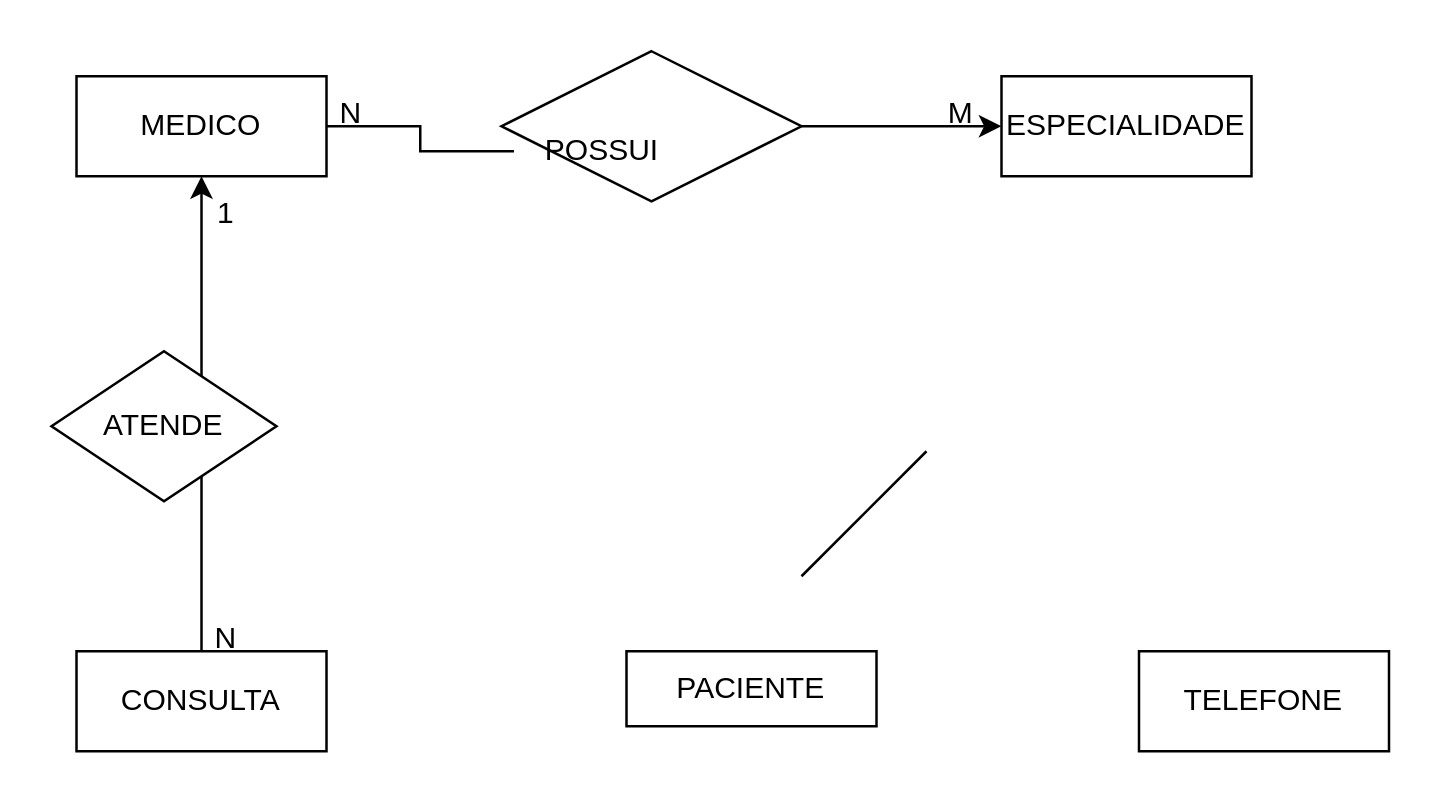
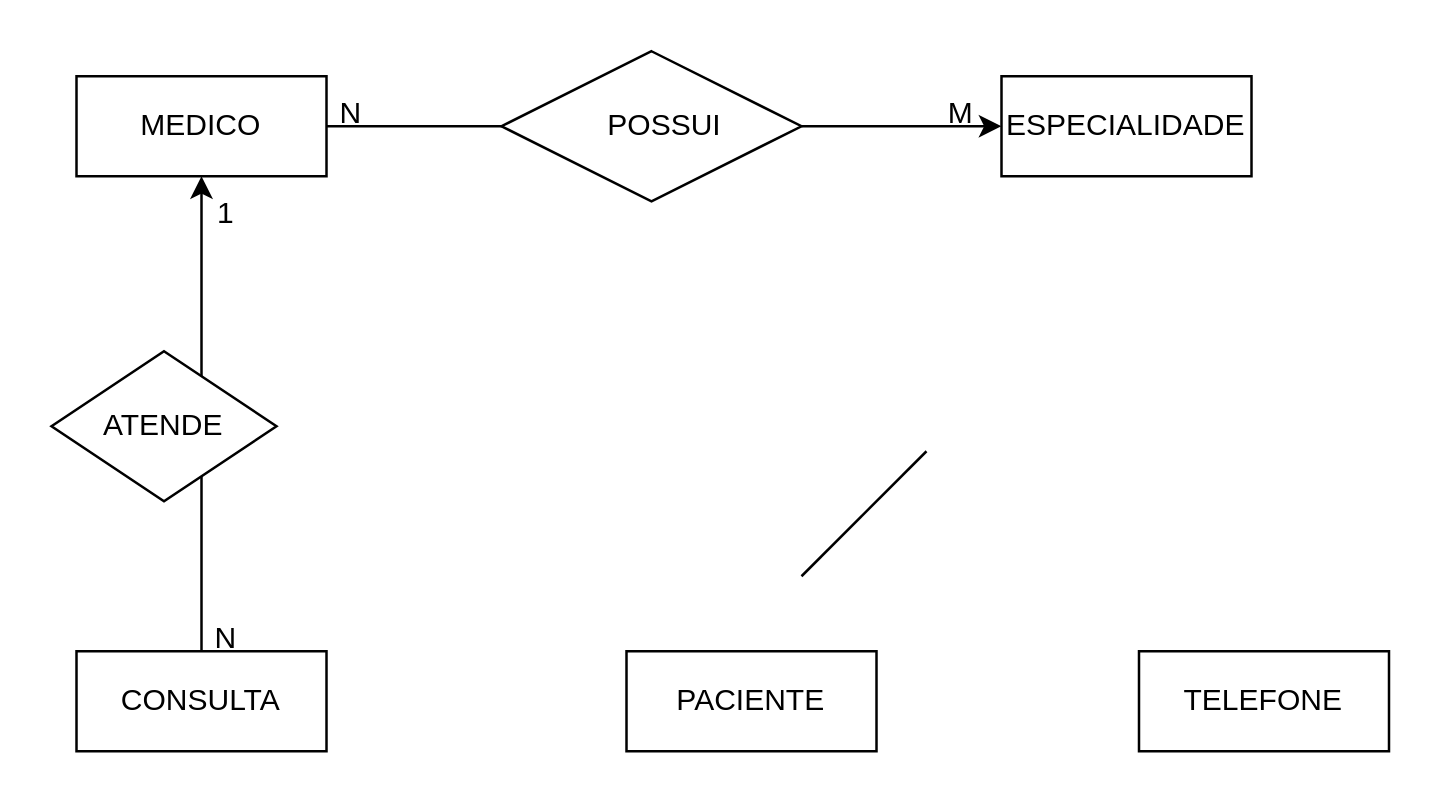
node "POSSUI": moved (601, 151) -> (664, 126)
node "PACIENTE": size 250x75 -> 250x100
